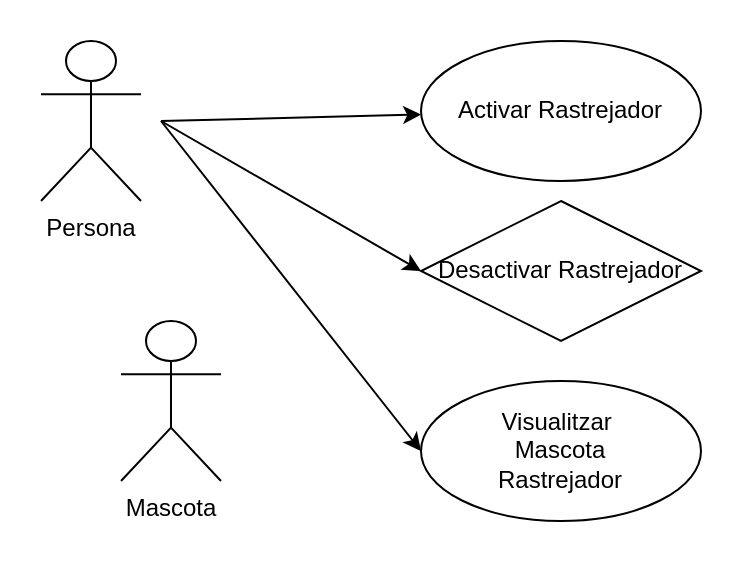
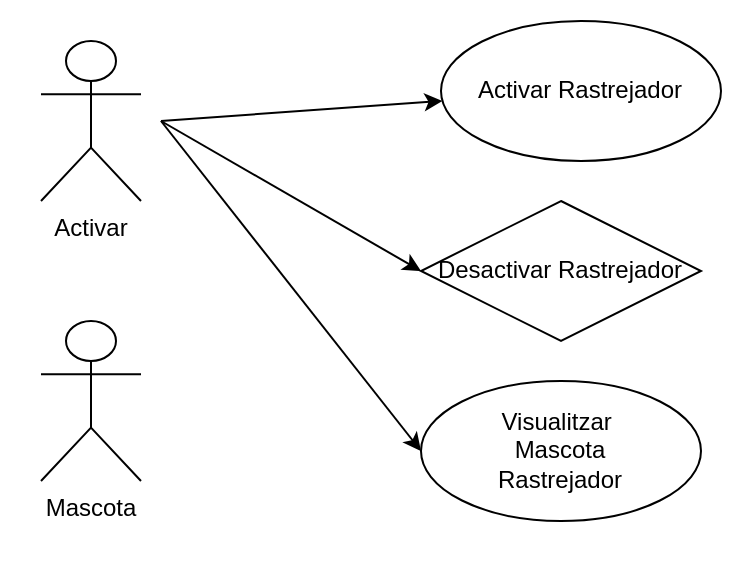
node "Activar Rastrejador": moved (561, 111) -> (581, 91)
node "Persona": label "Persona" -> "Activar"
node "Mascota": moved (171, 401) -> (91, 401)
